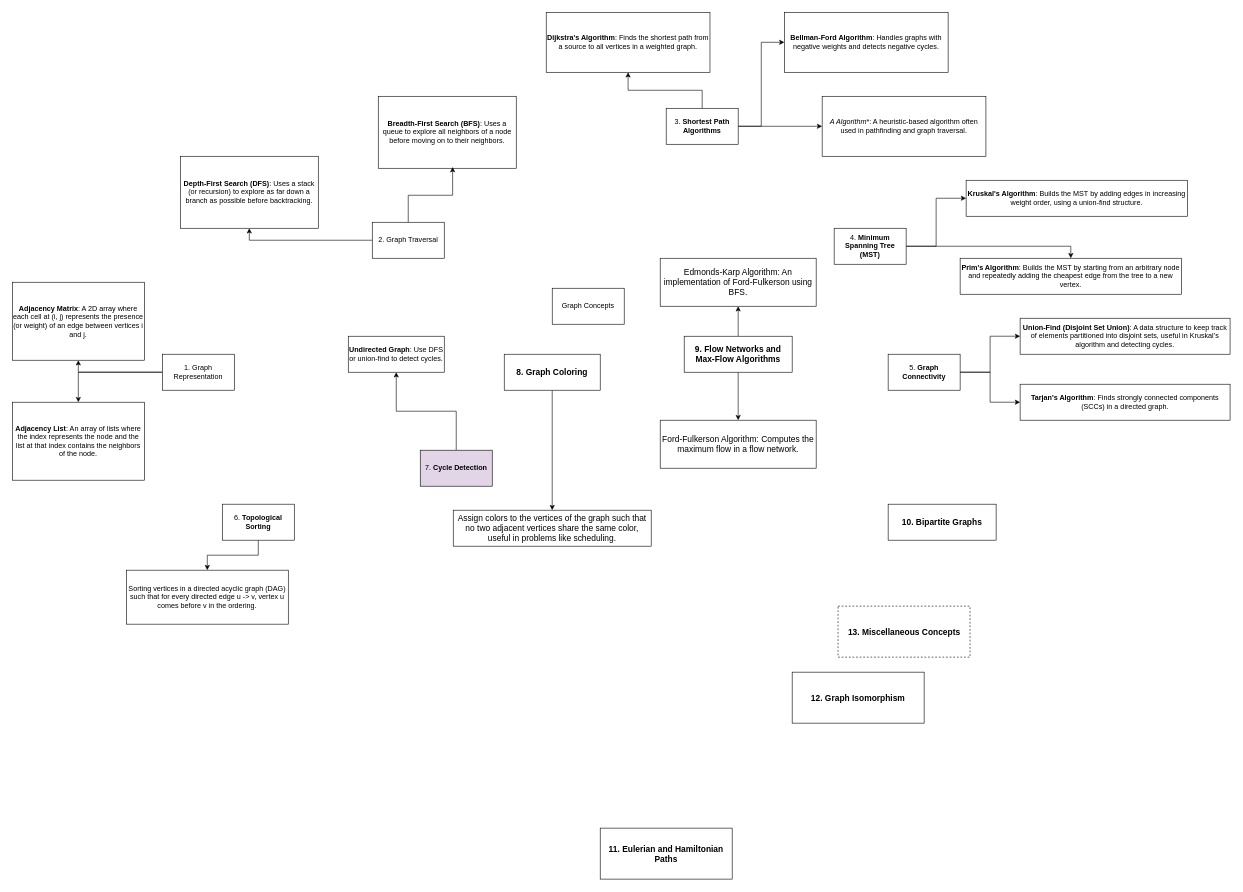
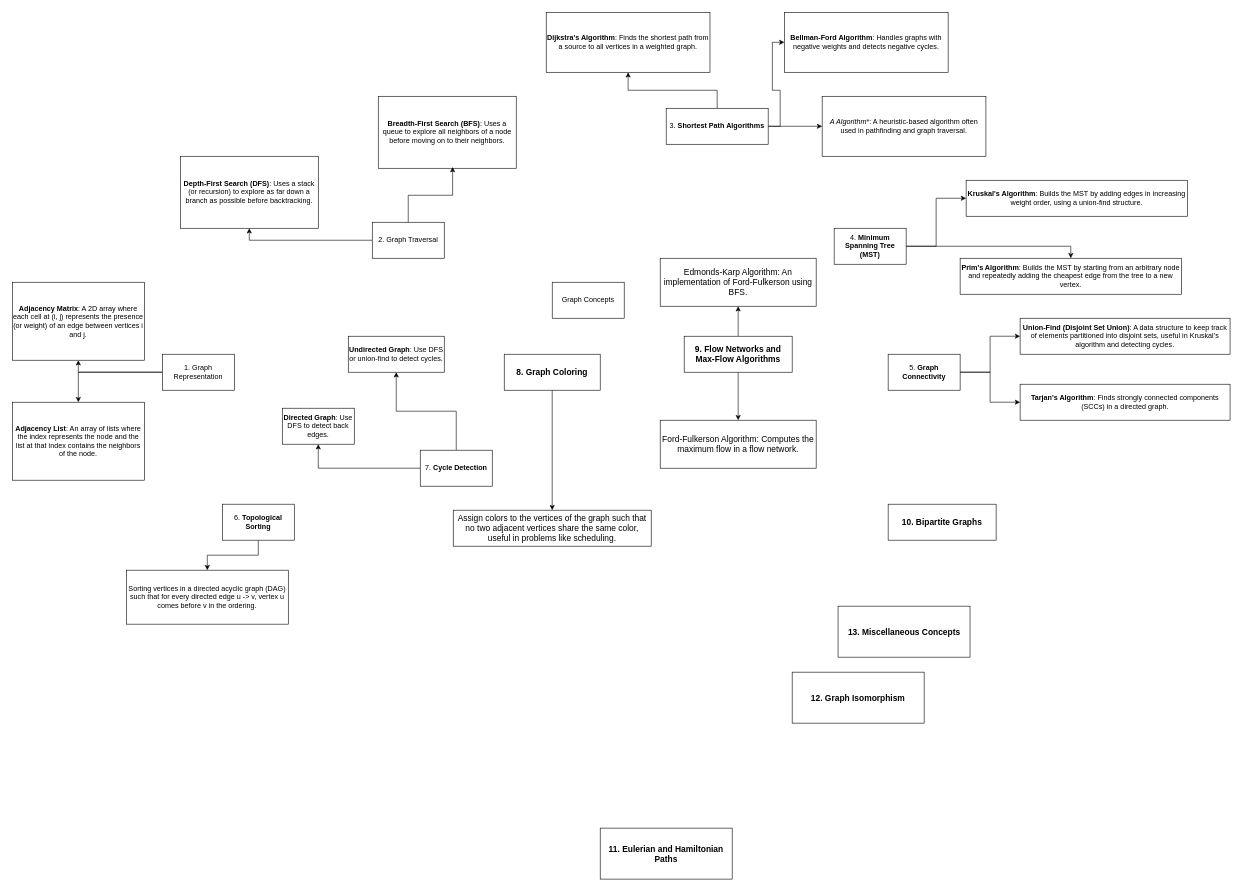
node "3. Shortest Path Algorithms": size 72x36 -> 102x36
node "Graph Concepts": moved (588, 306) -> (588, 300)
node "Directed Graph: Use DFS to detect back edges.": added
edge "7. Cycle Detection" -> "Directed Graph: Use DFS to detect back edges.": added
node "7. Cycle Detection": fillcolor #e1d5e7 -> #ffffff
node "13. Miscellaneous Concepts": style dashed -> solid
